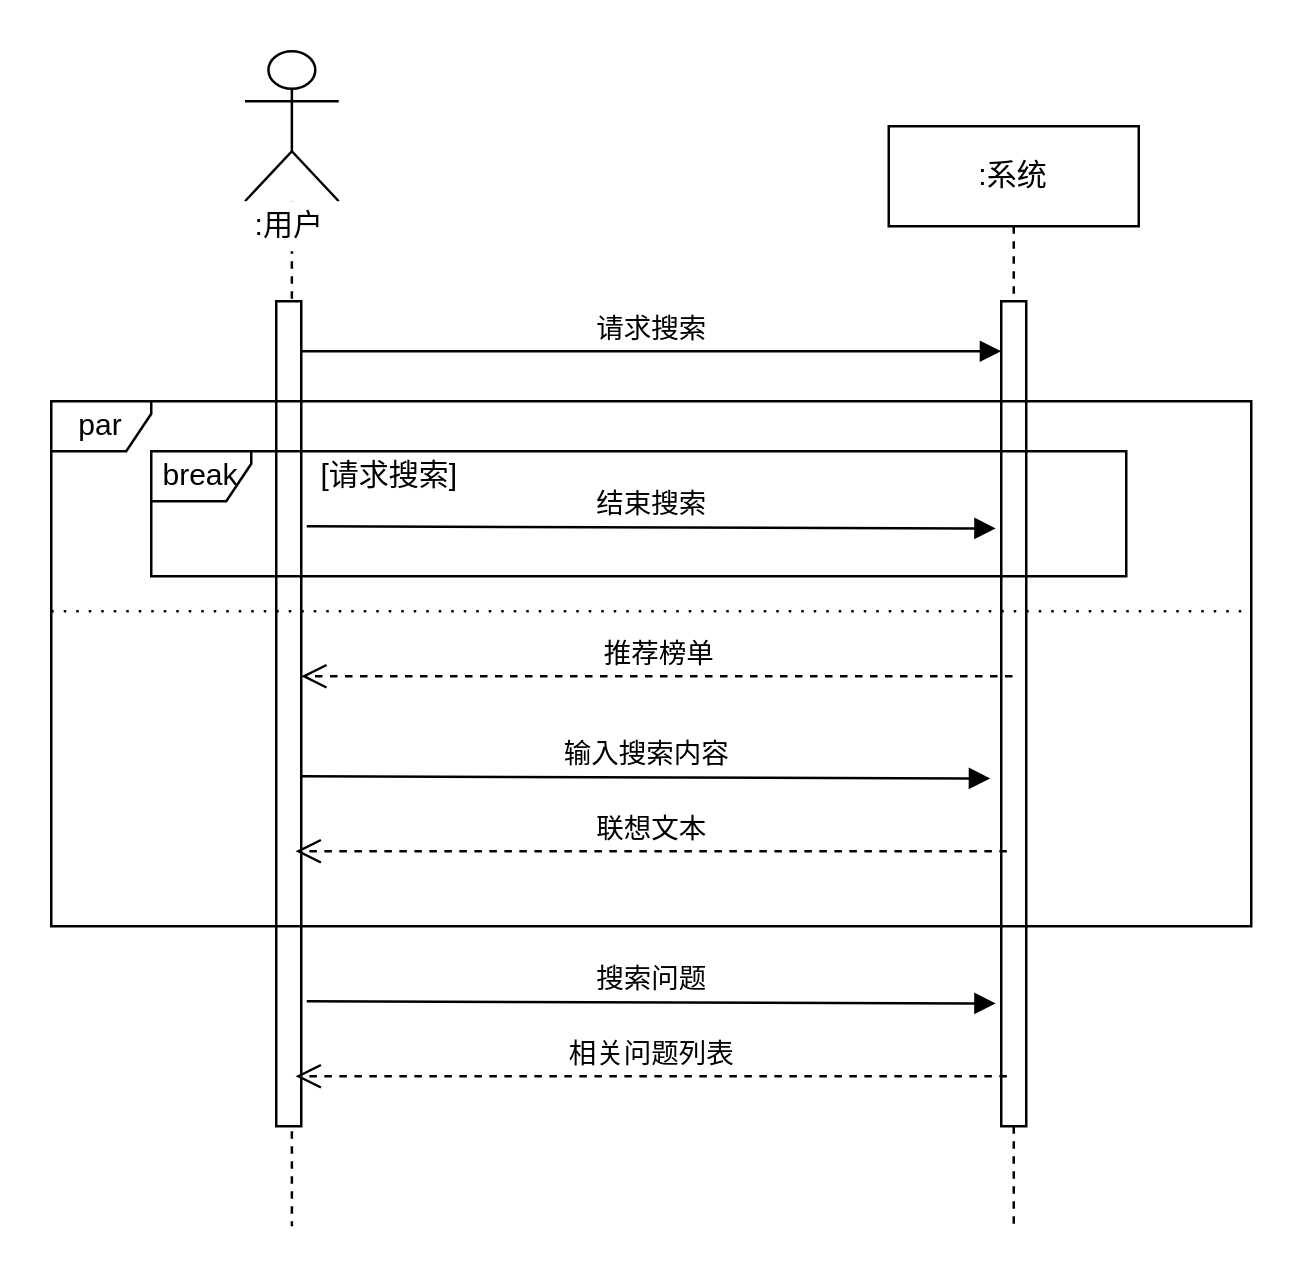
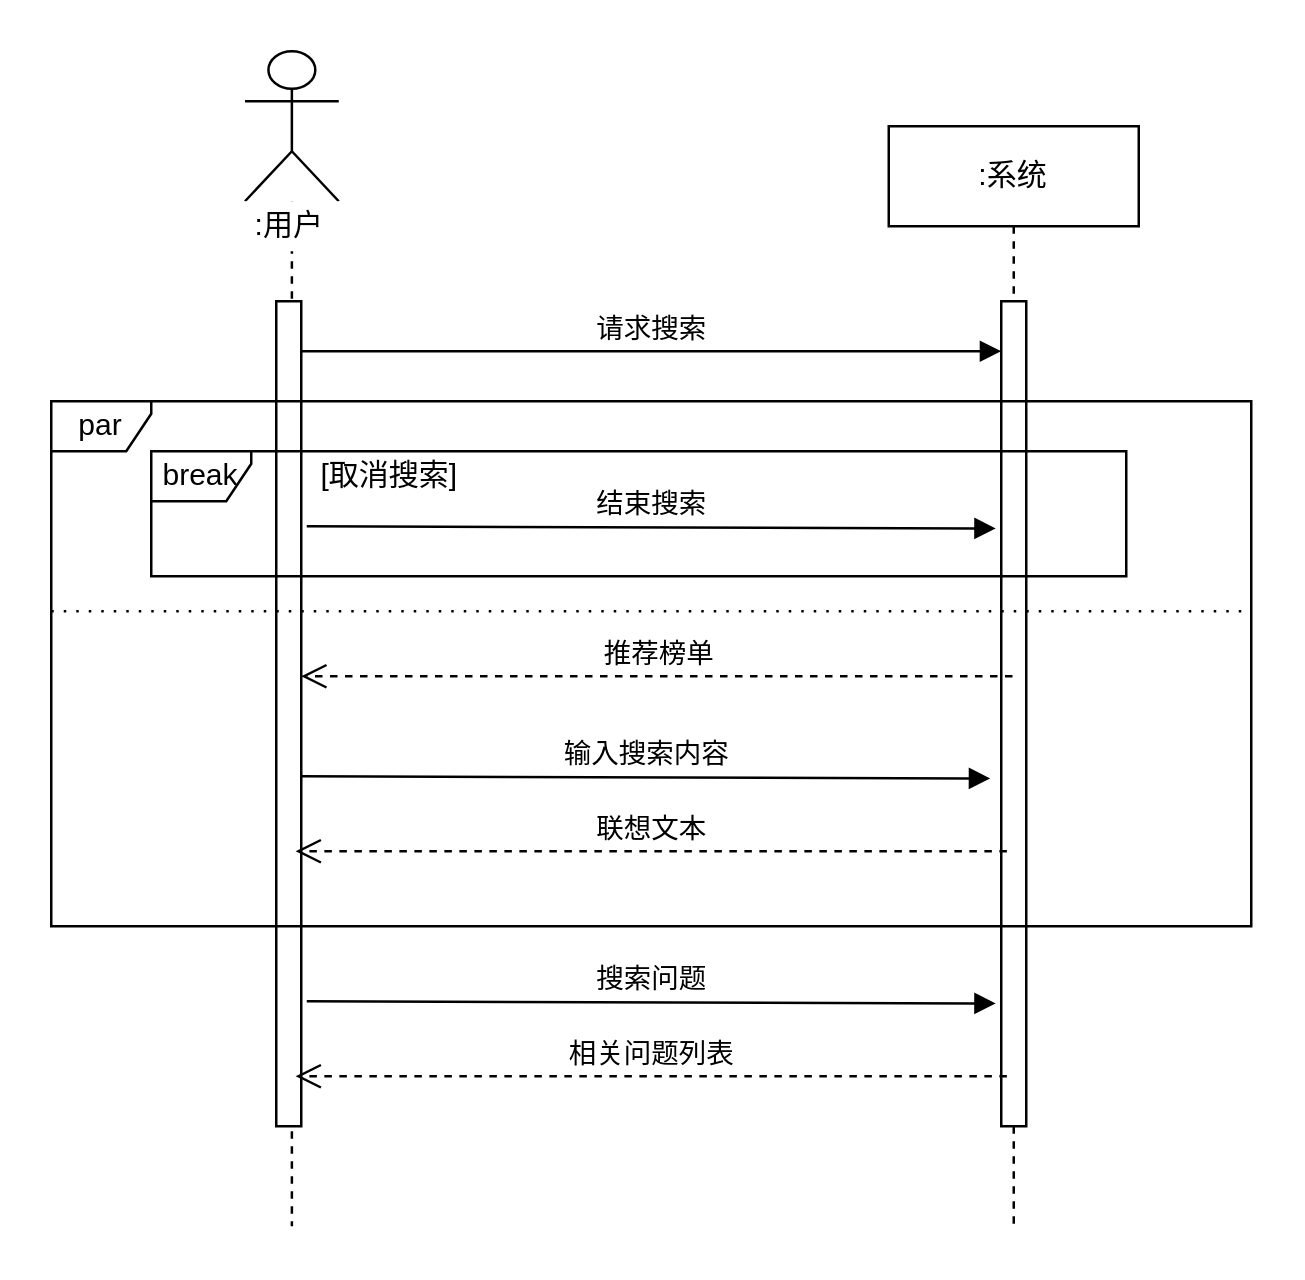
node "[请求搜索]": label "[请求搜索]" -> "[取消搜索]"
